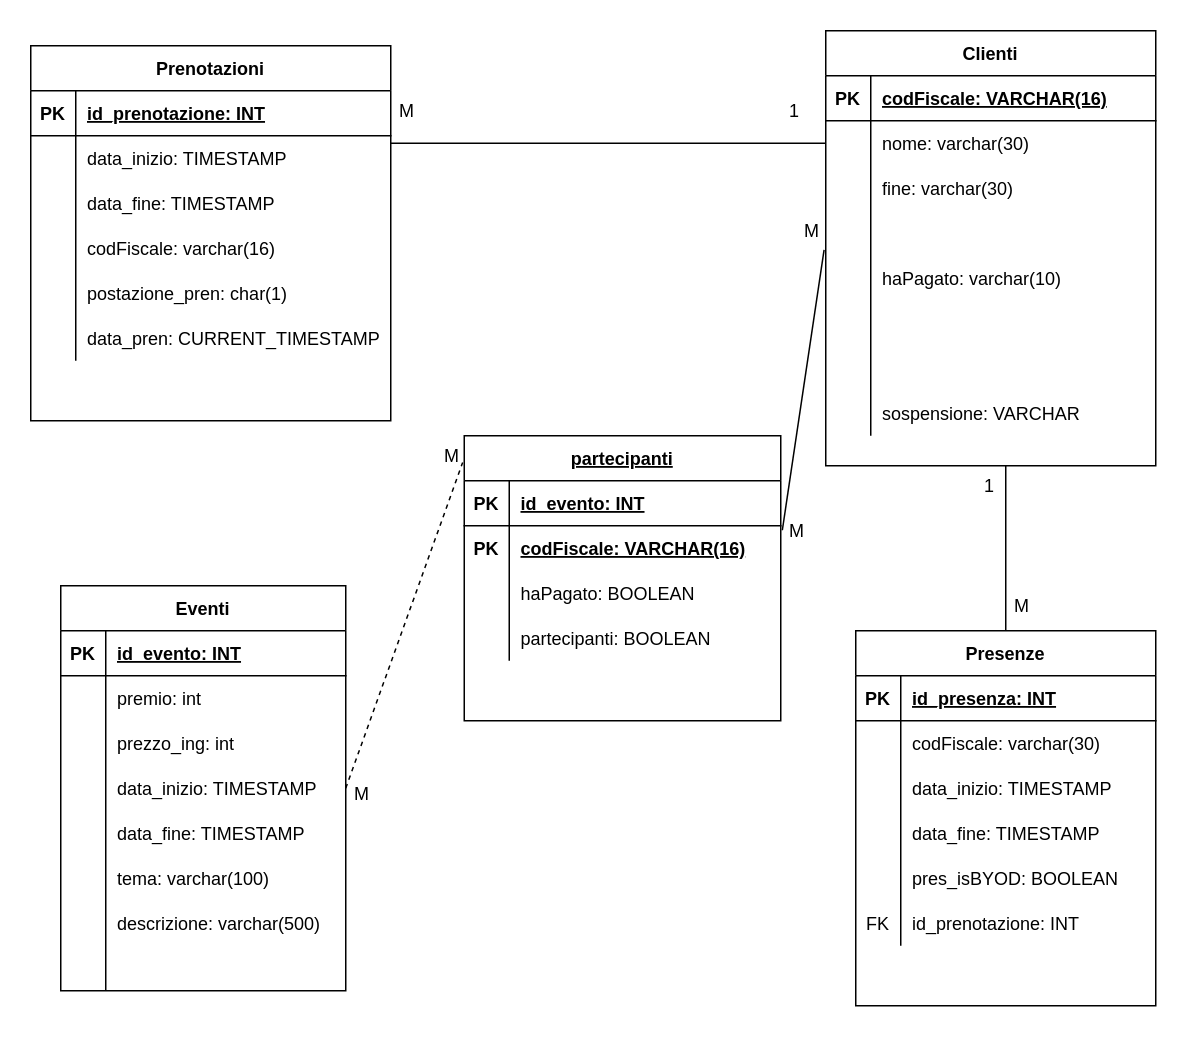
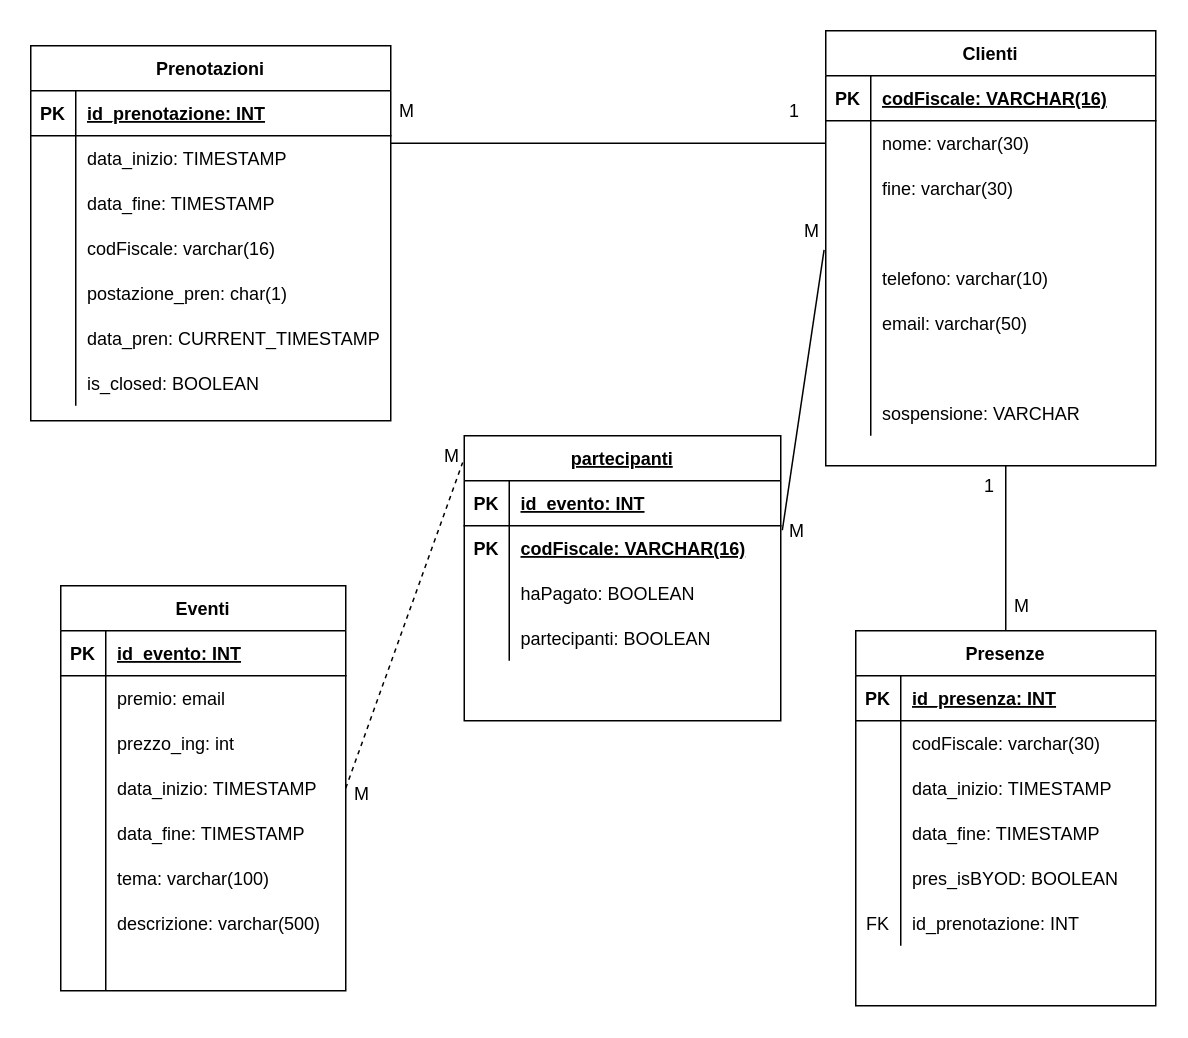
node "haPagato: varchar(10)": label "haPagato: varchar(10)" -> "telefono: varchar(10)"
node "email: varchar(50)": added
node "is_closed: BOOLEAN": added
node "premio: int": label "premio: int" -> "premio: email"
